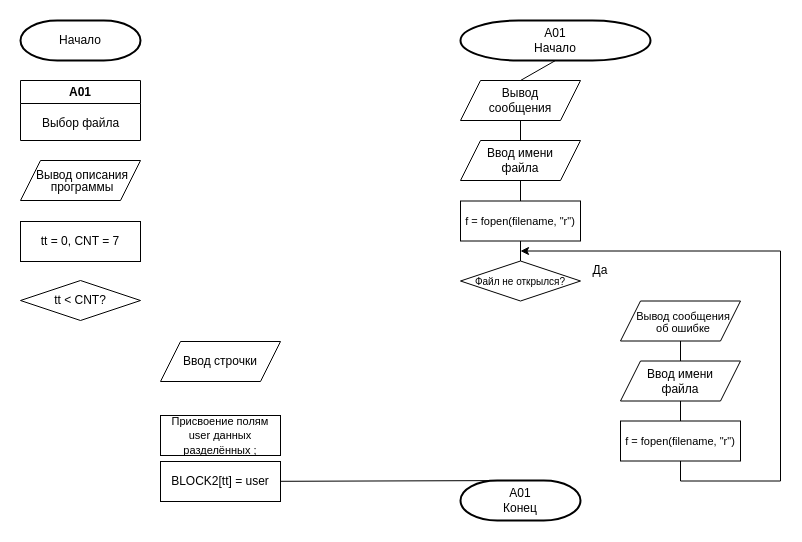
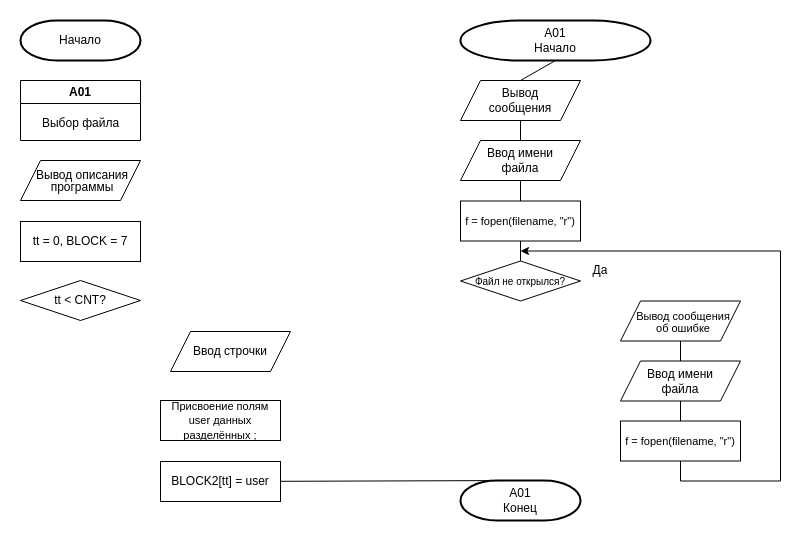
node "tt = 0, CNT = 7": label "tt = 0, CNT = 7" -> "tt = 0, BLOCK = 7"
node "Ввод строчки": moved (221, 362) -> (231, 352)
node "Присвоение полям user данных разделённых ;": moved (221, 436) -> (221, 421)
